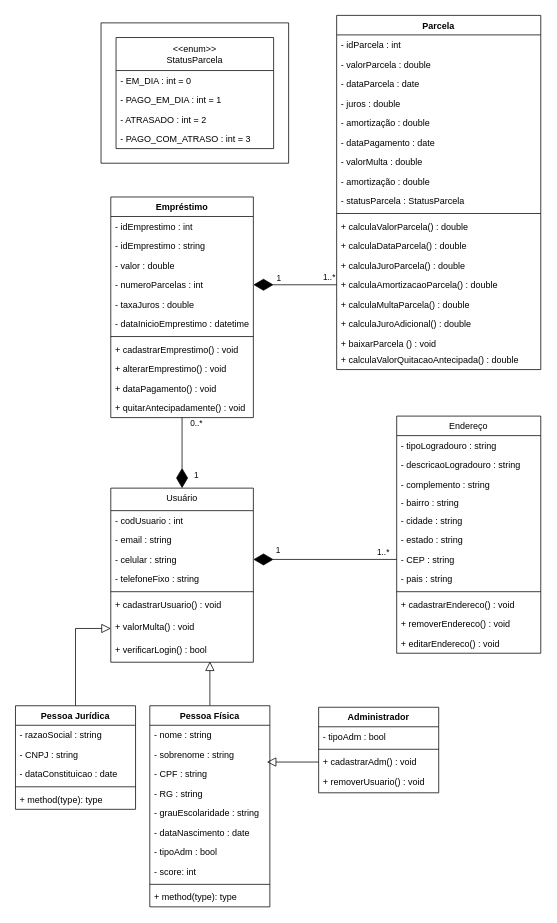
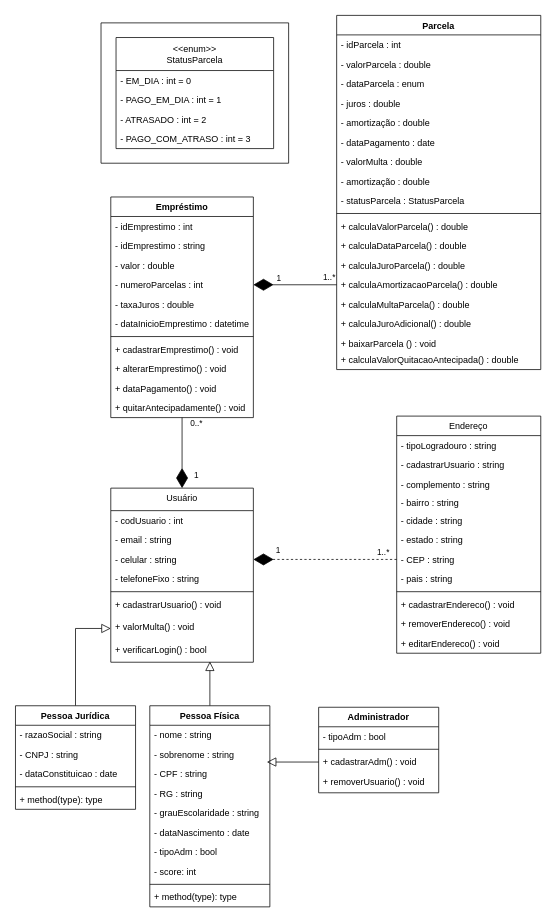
node "- dataParcela : date": label "- dataParcela : date" -> "- dataParcela : enum"
node "- descricaoLogradouro : string": label "- descricaoLogradouro : string" -> "- cadastrarUsuario : string"
edge "- CEP : string" -> "- celular : string": style solid -> dashed
